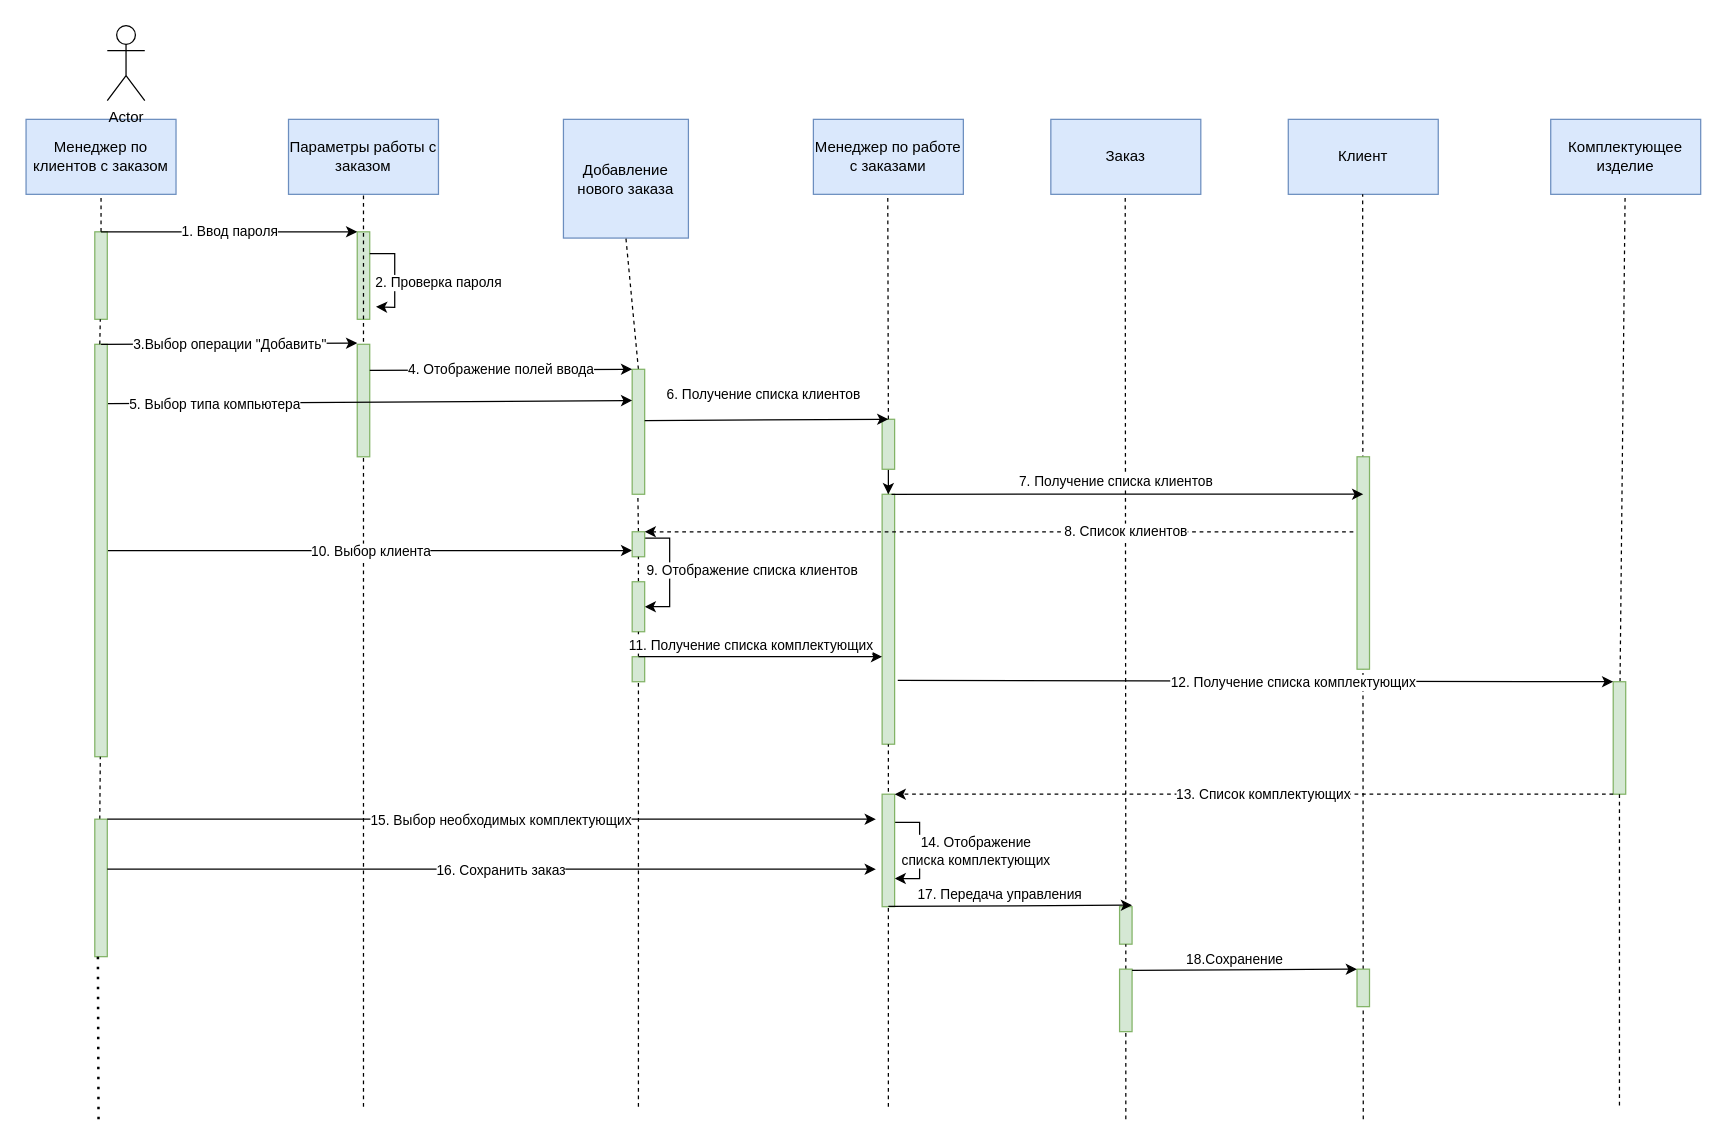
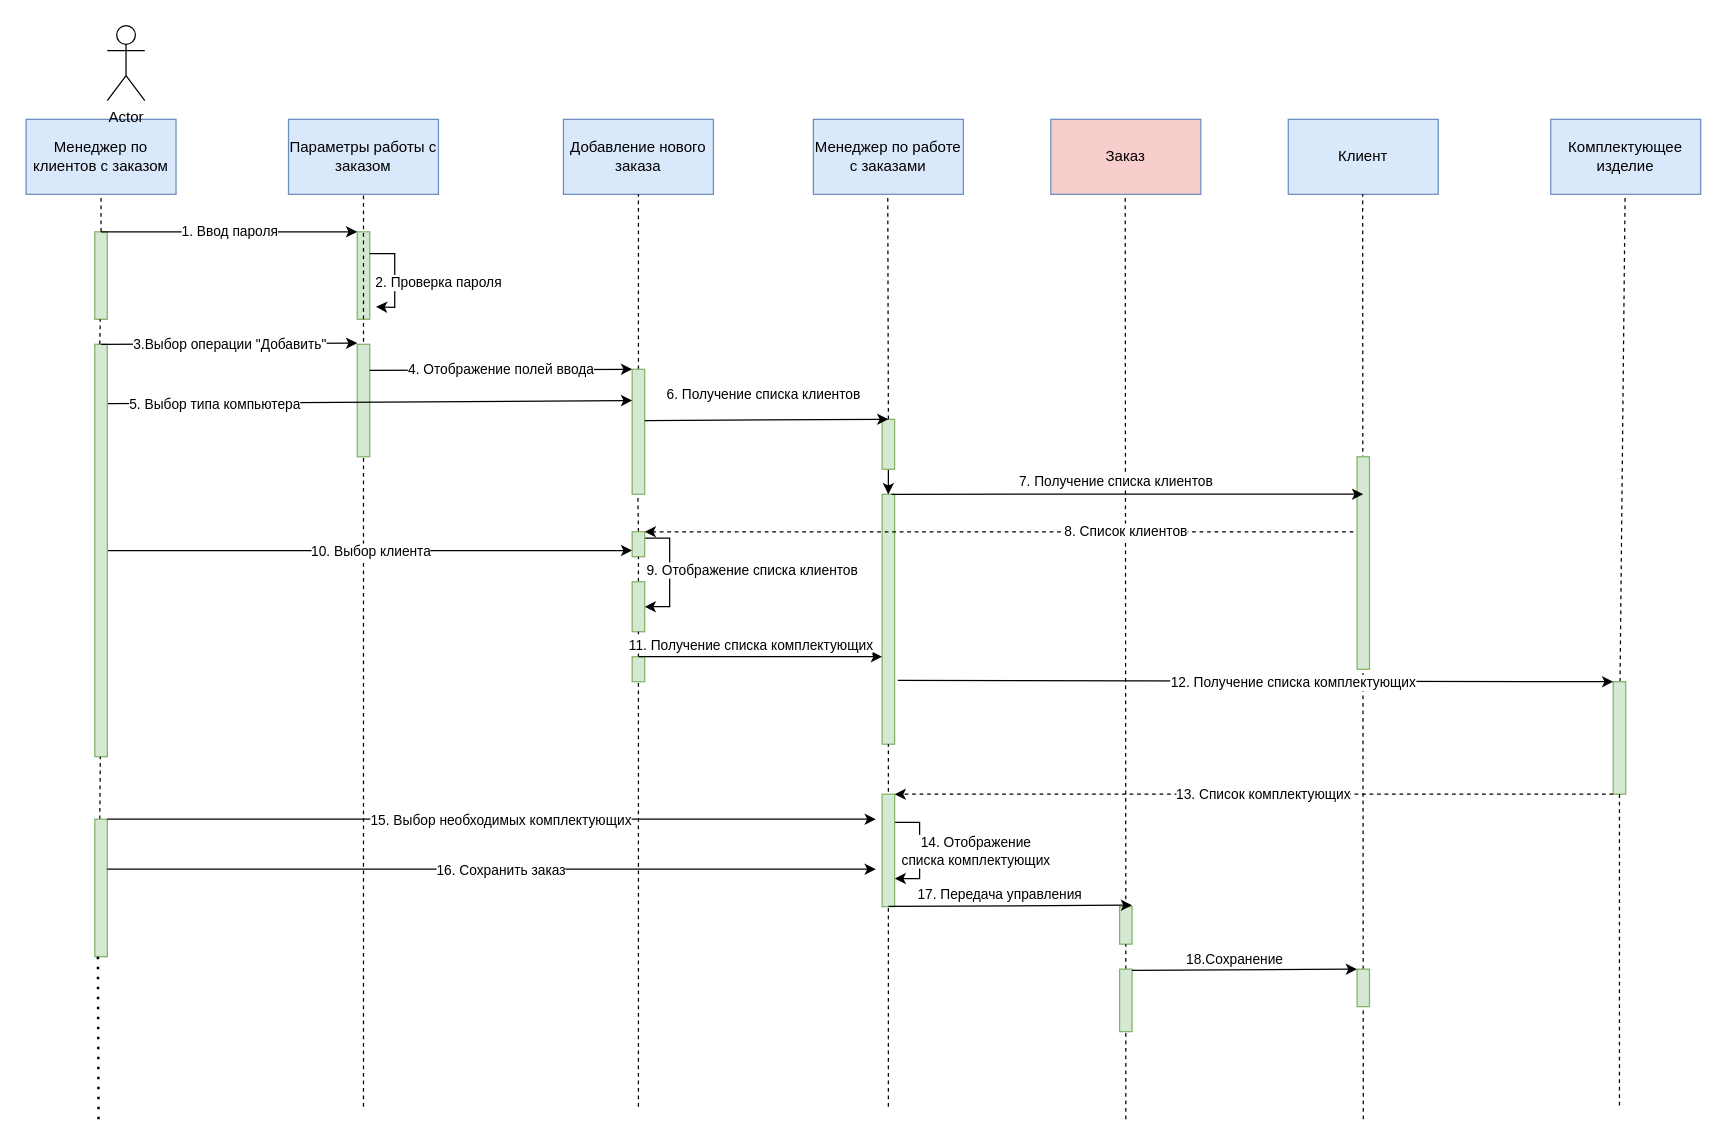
node "Заказ": fillcolor #dae8fc -> #f8cecc
node "Добавление нового заказа": size 125x119 -> 150x75
